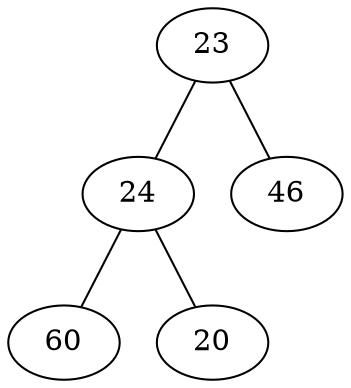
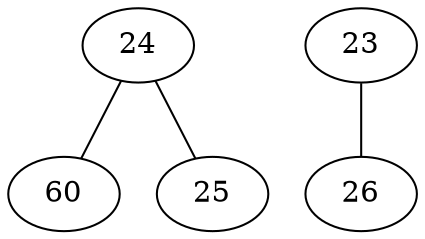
edge "23" -- "24": removed
node "46": label "46" -> "26"
node "20": label "20" -> "25"
